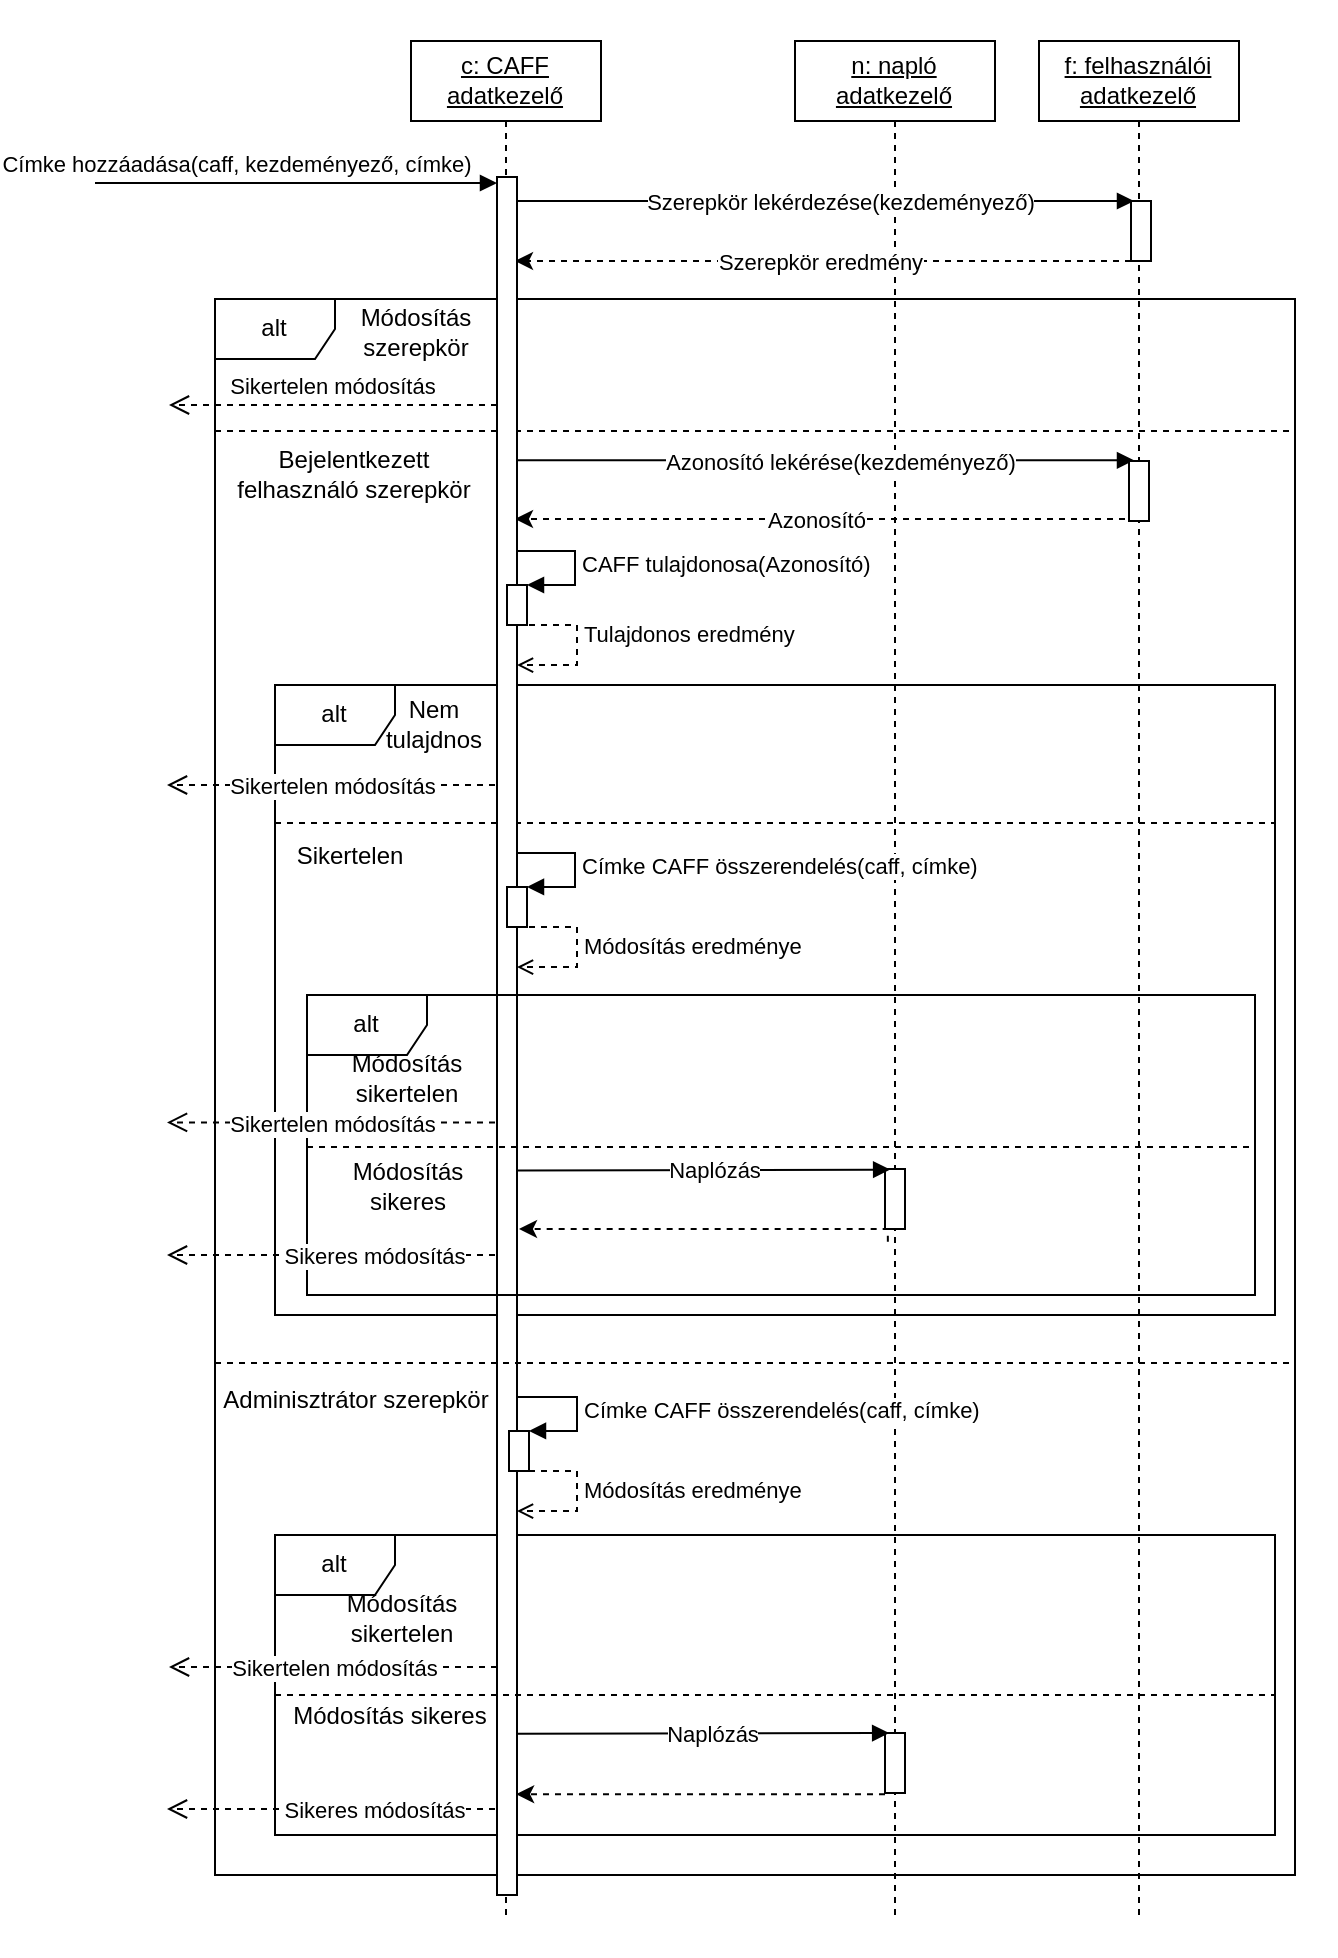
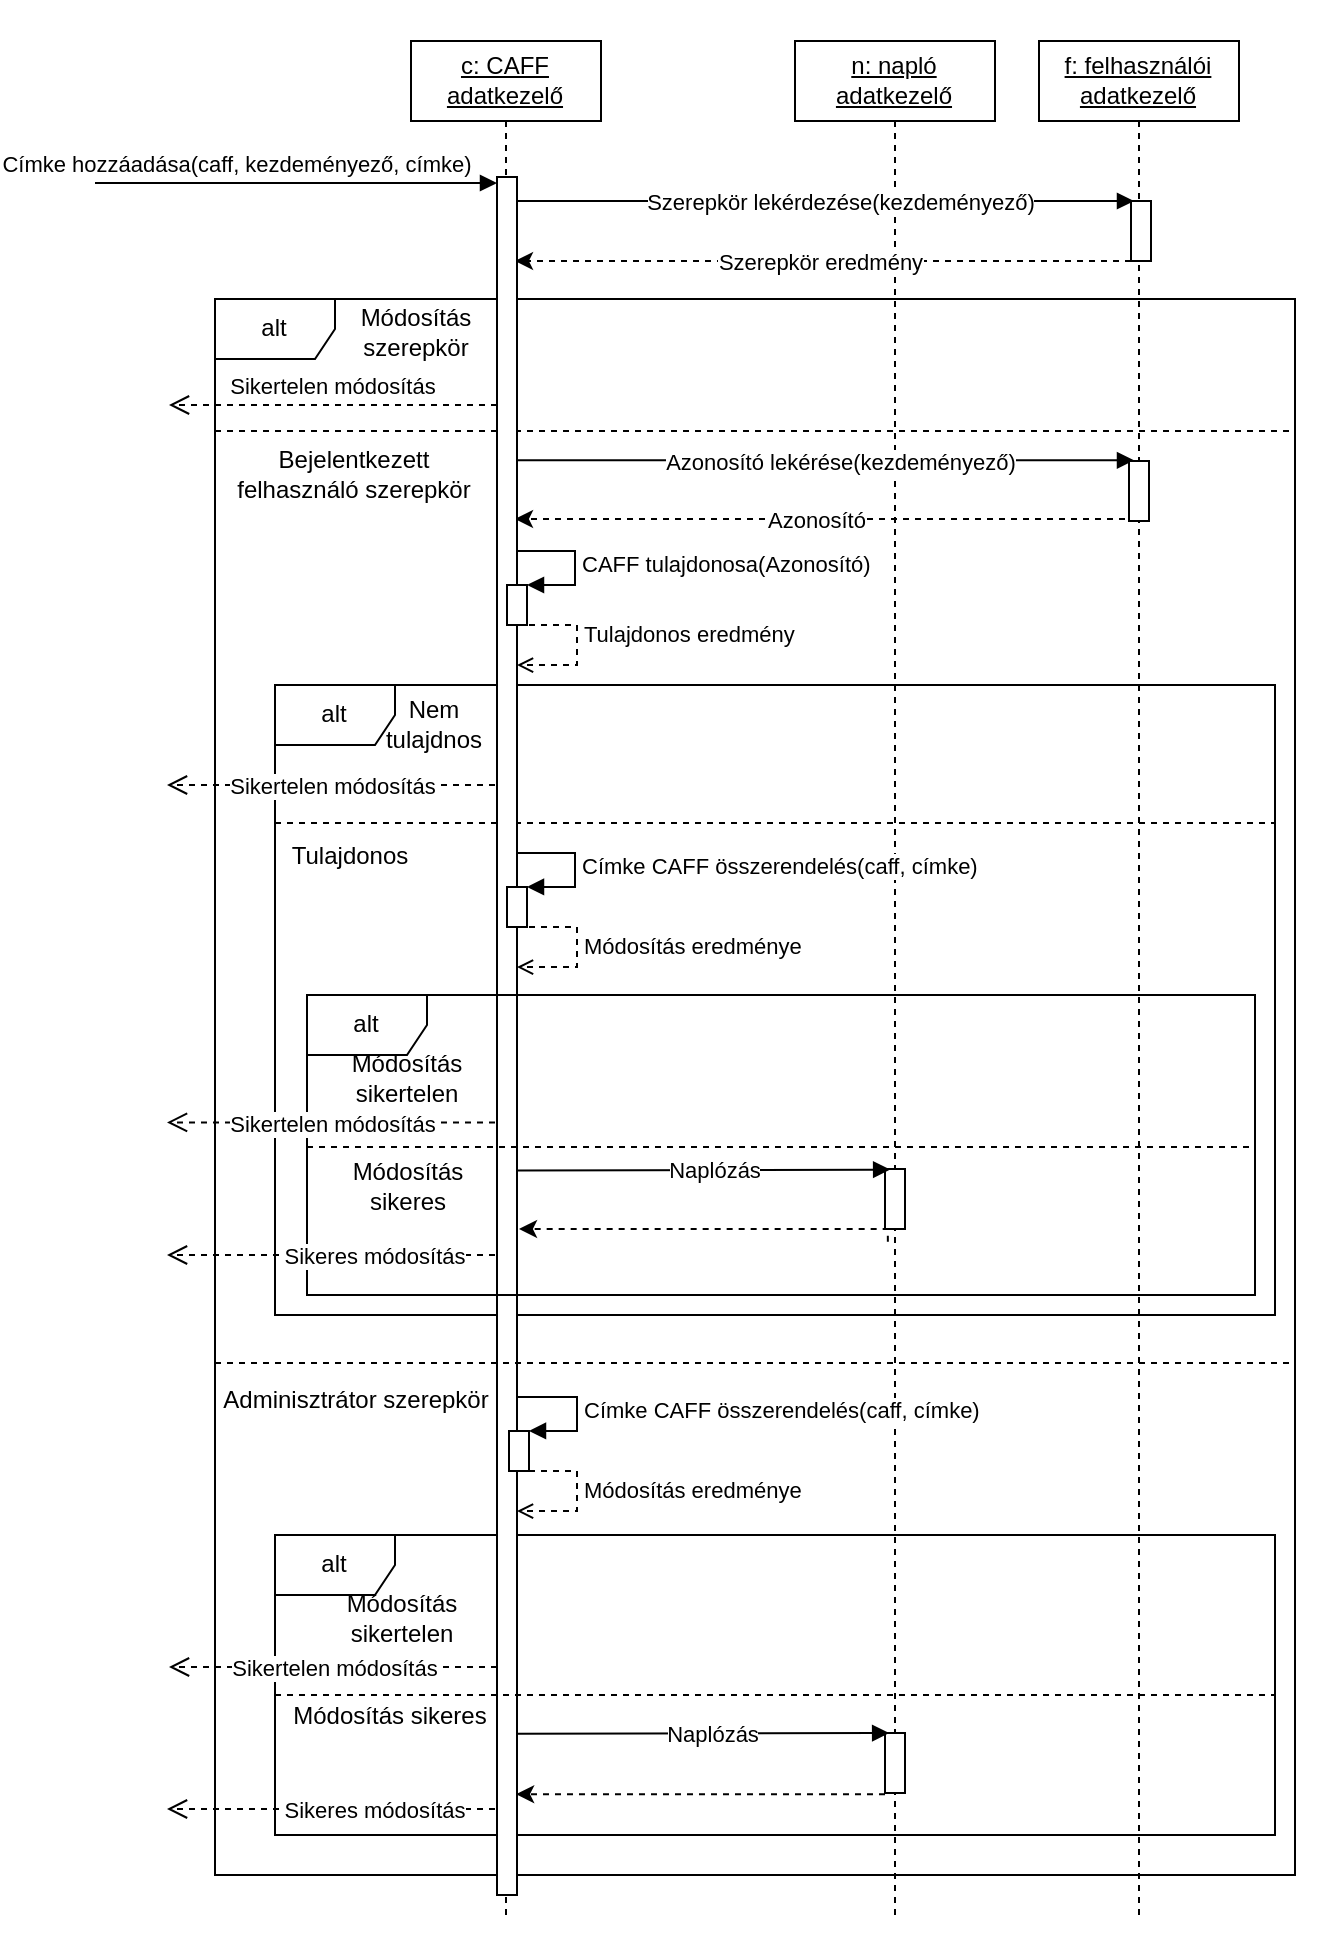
node "Sikertelen": label "Sikertelen" -> "Tulajdonos"
